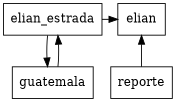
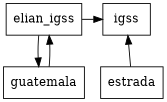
node "elian_estrada": label "elian_estrada" -> "elian_igss"
node "elian": label "elian" -> "igss"
node "reporte": label "reporte" -> "estrada"
